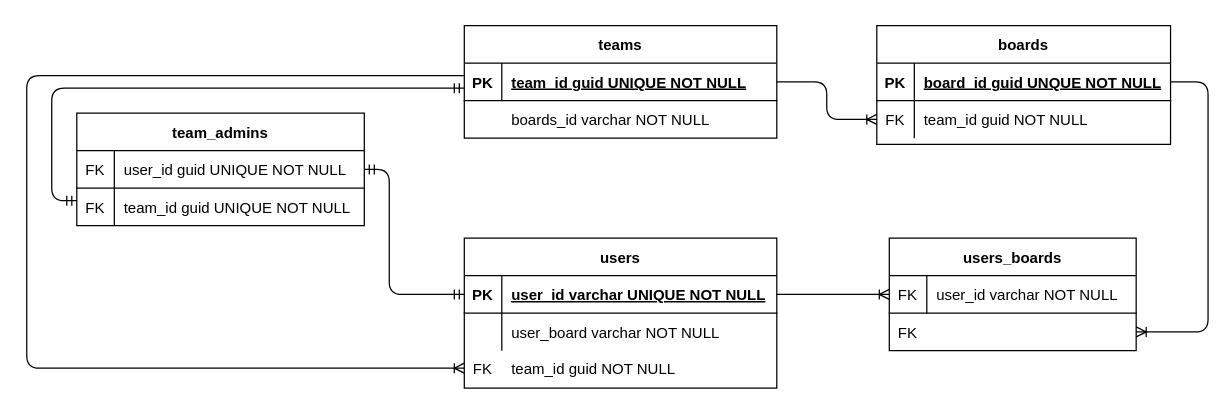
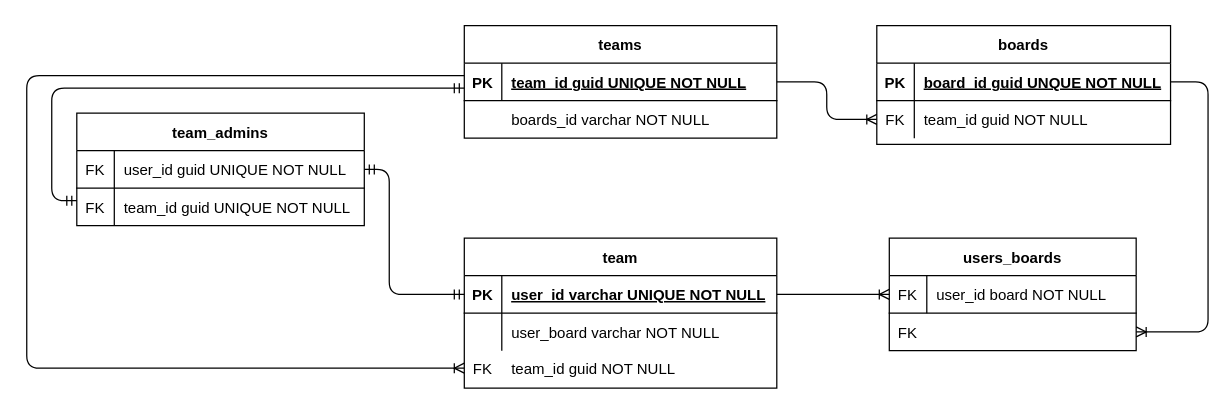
node "users": label "users" -> "team"
node "user_id varchar NOT NULL": label "user_id varchar NOT NULL" -> "user_id board NOT NULL"
